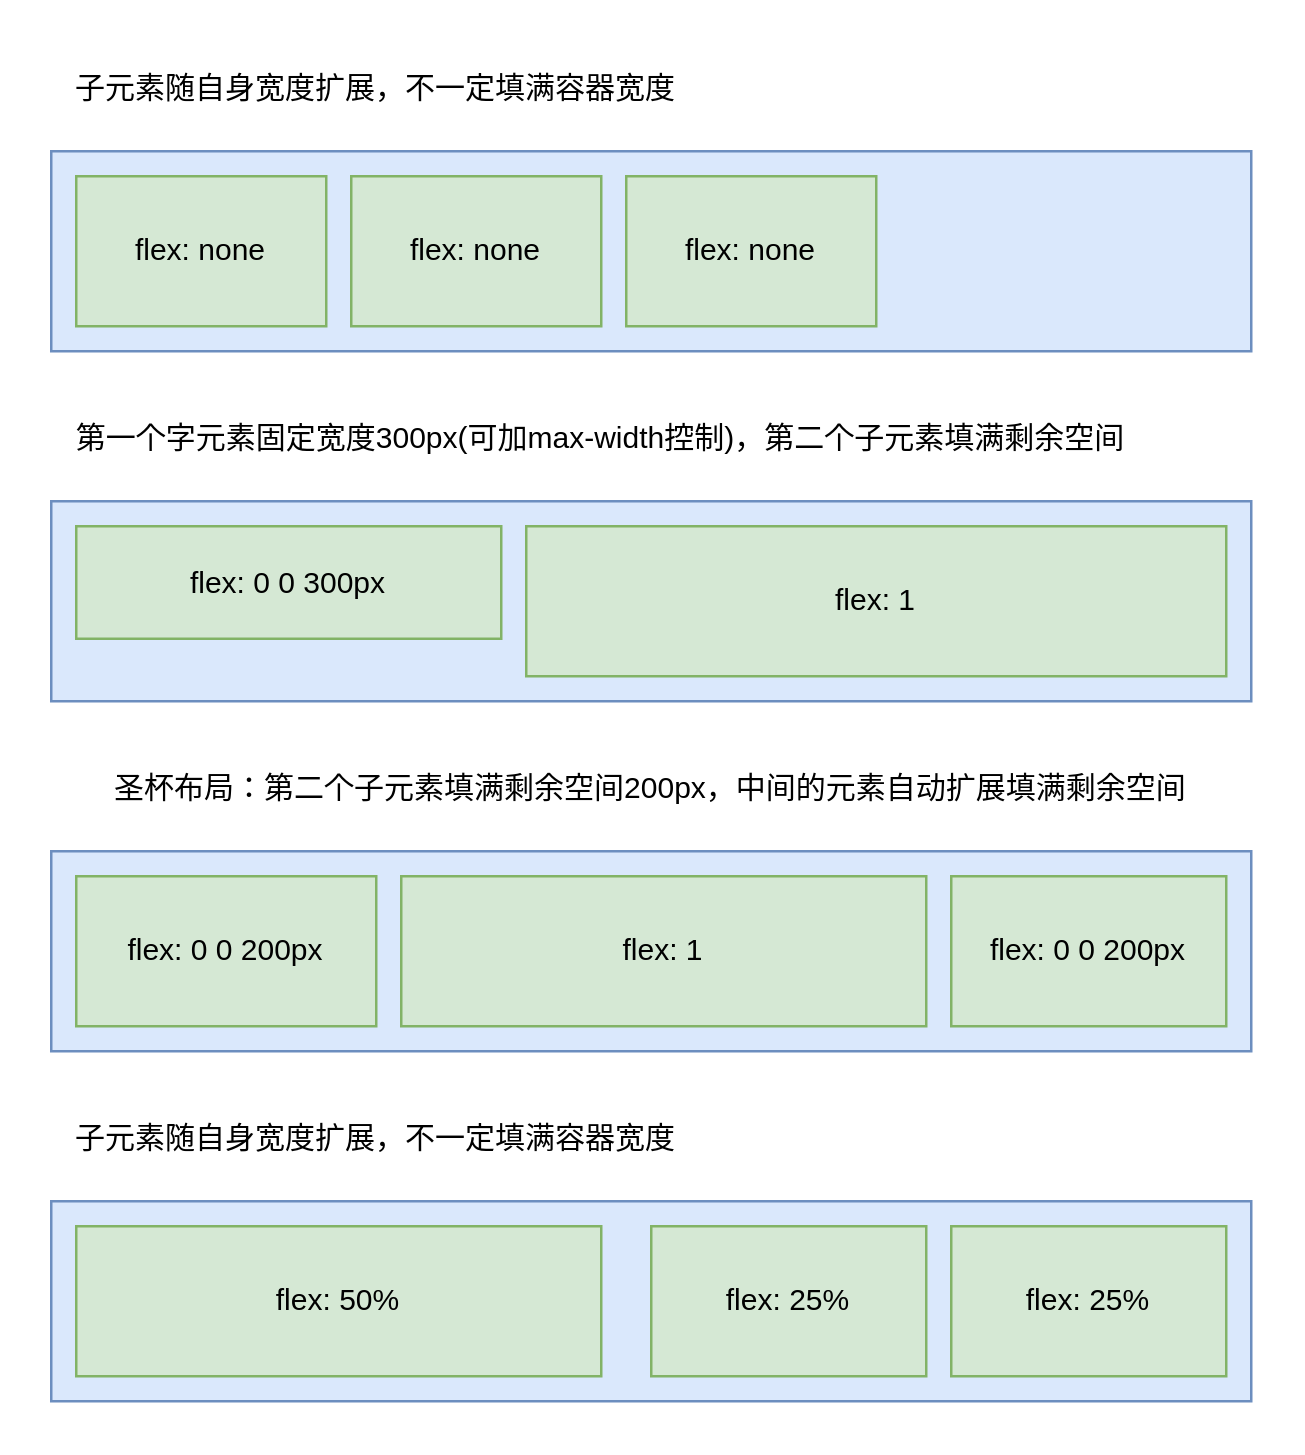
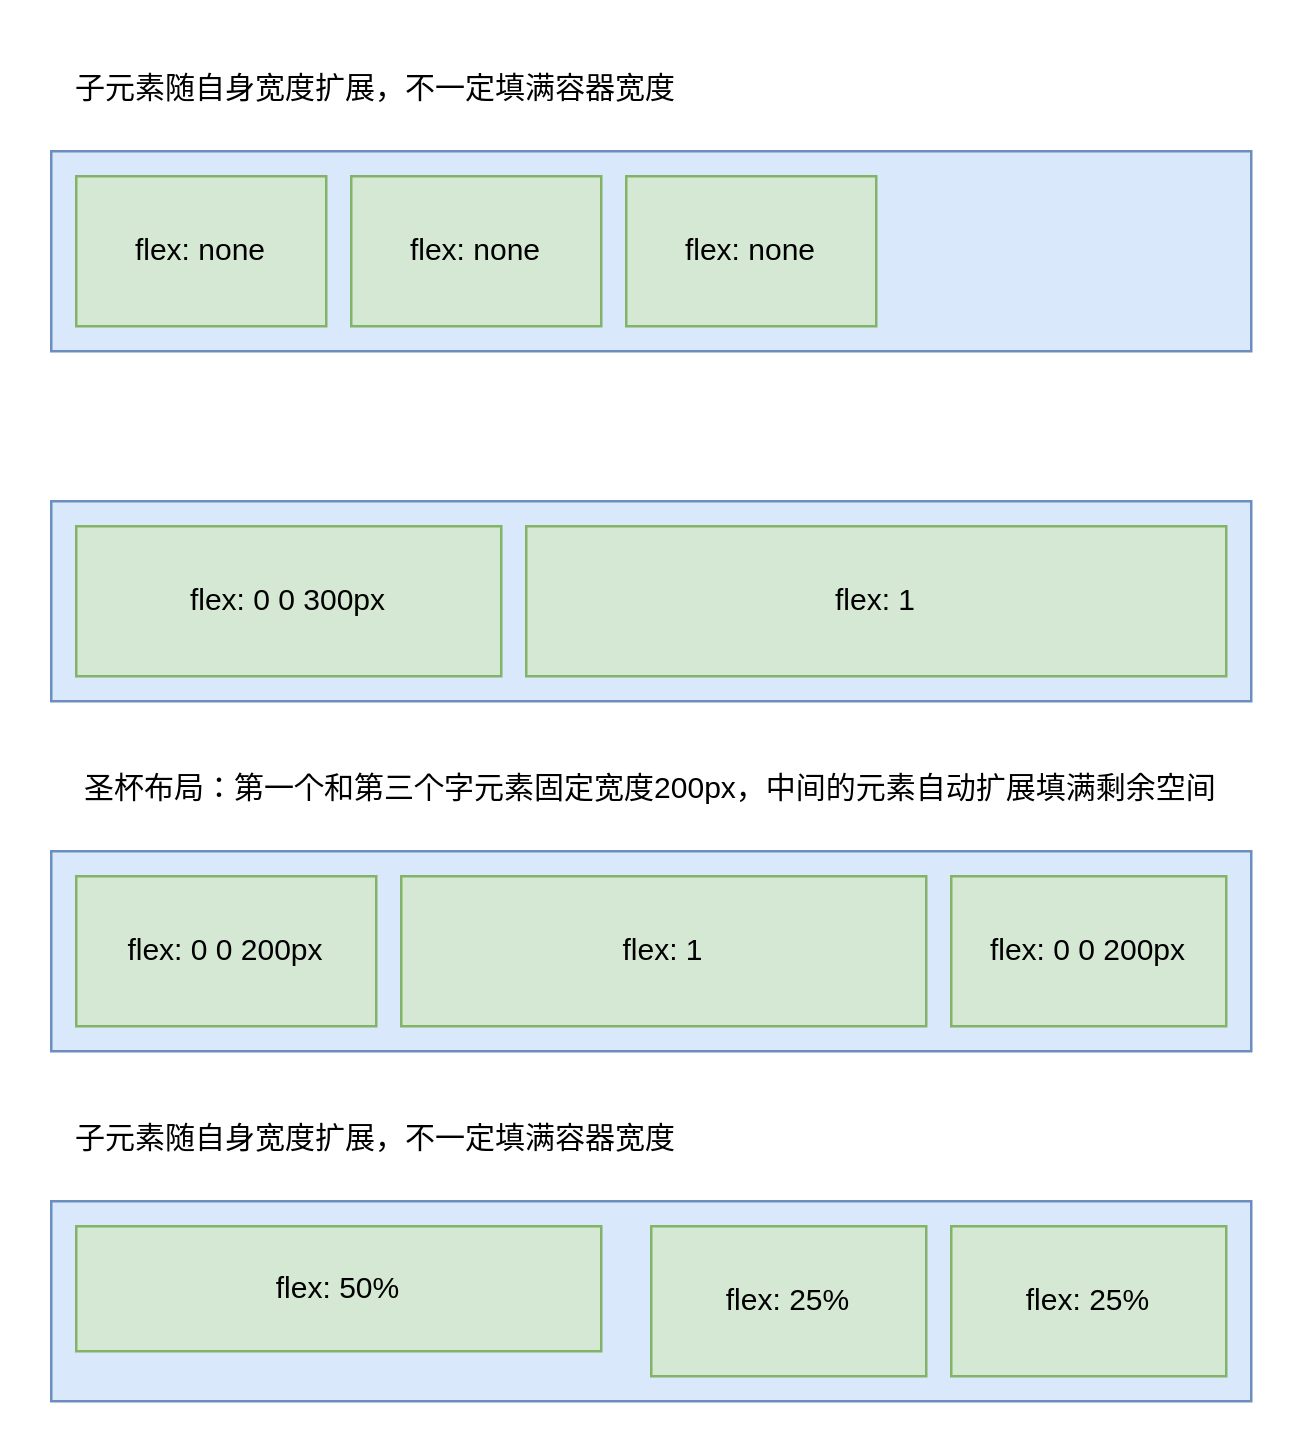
node "第一个字元素固定宽度300px(可加max-width控制)，第二个子元素填满剩余空间": removed
node "flex: 0 0 300px": size 425x113 -> 425x150
node "圣杯布局：第二个子元素填满剩余空间200px，中间的元素自动扩展填满剩余空间": label "圣杯布局：第二个子元素填满剩余空间200px，中间的元素自动扩展填满剩余空间" -> "圣杯布局：第一个和第三个字元素固定宽度200px，中间的元素自动扩展填满剩余空间"
node "flex: 50%": size 525x150 -> 525x125
